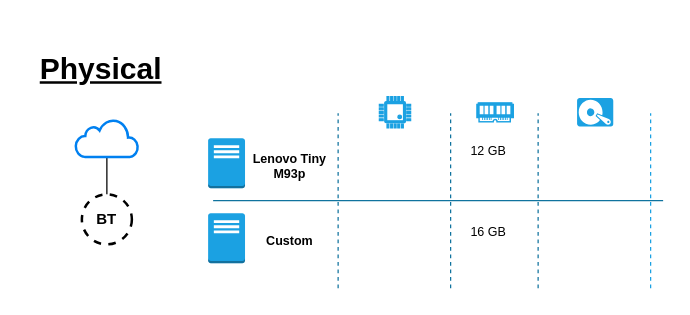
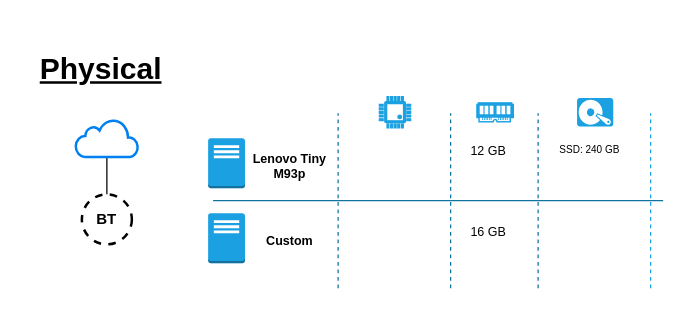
node "SSD: 240 GB": added
